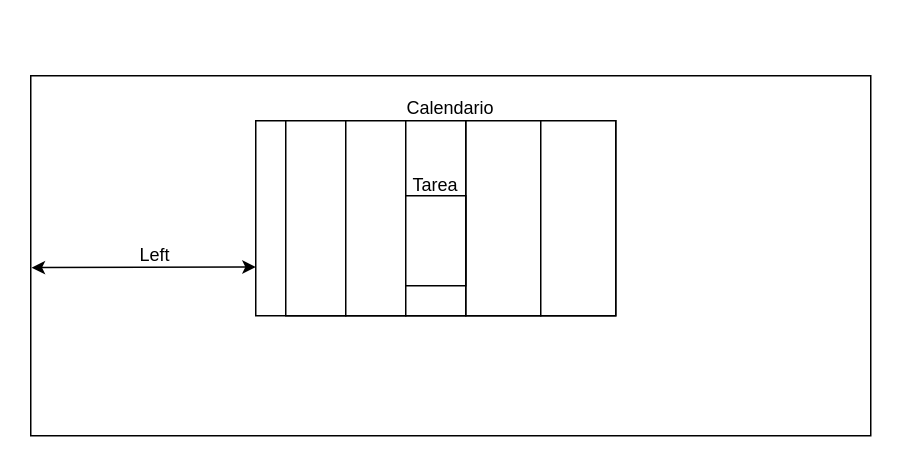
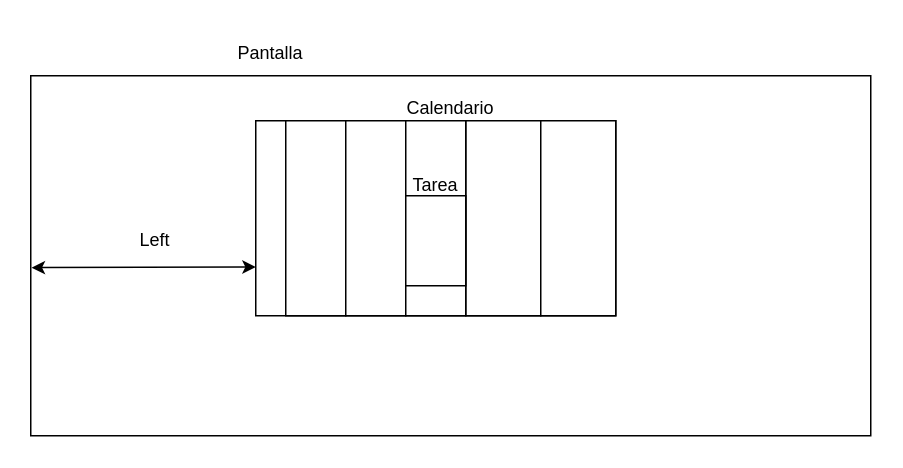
node "Pantalla": added
node "Left": moved (155, 256) -> (155, 241)
